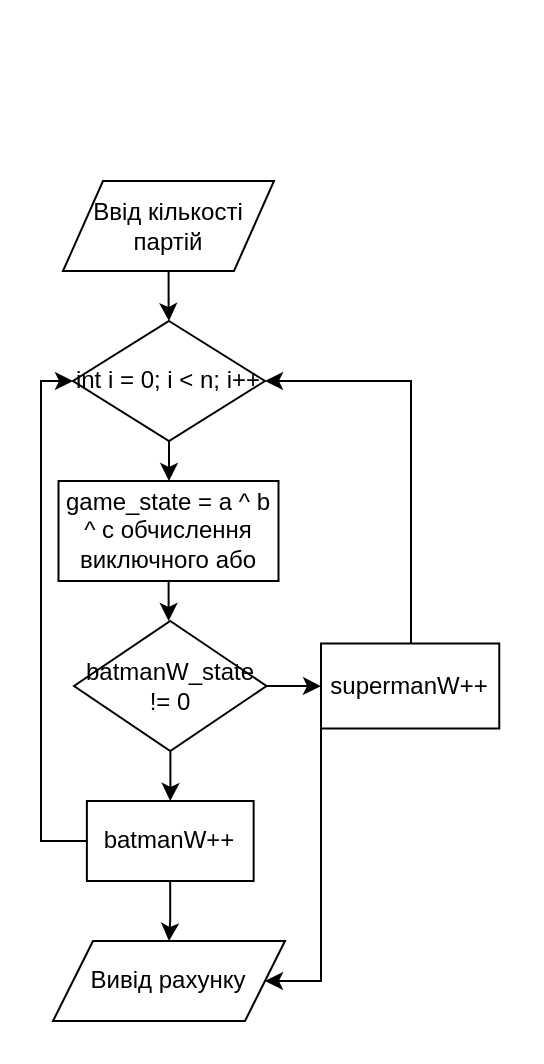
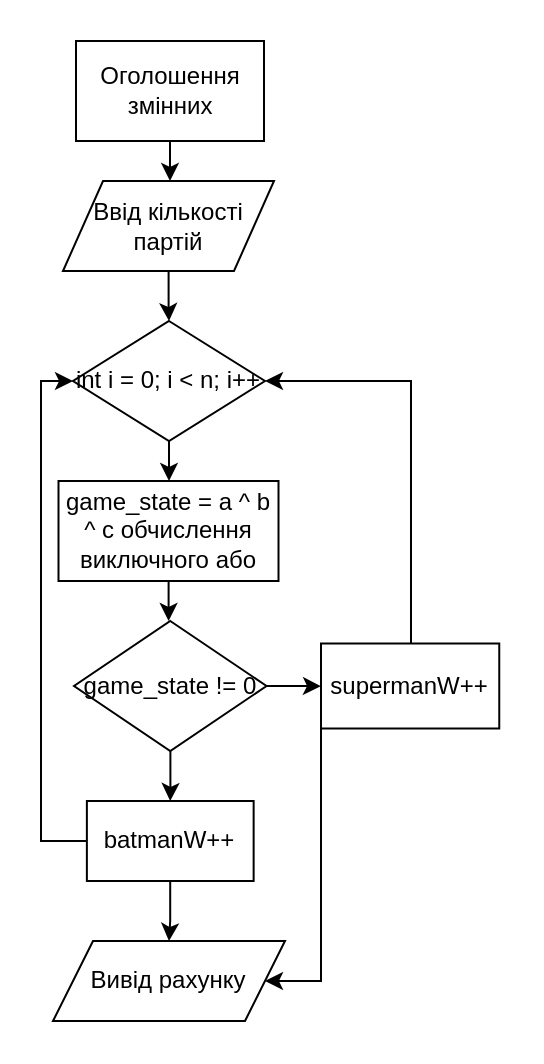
node "Оголошення змінних": added
edge "Оголошення змінних" -> "Ввід кількості партій": added
node "batmanW_state != 0": label "batmanW_state != 0" -> "game_state != 0"
